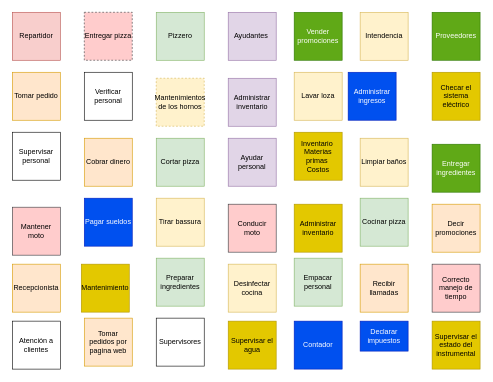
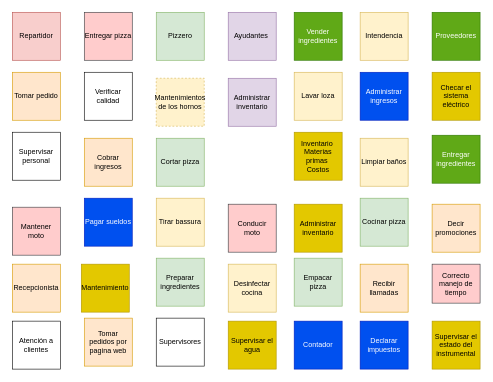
node "Entregar pizza": style dashed -> solid
node "Vender promociones": label "Vender promociones" -> "Vender ingredientes"
node "Verificar personal": label "Verificar personal" -> "Verificar calidad"
node "Administrar ingresos": moved (372, 96) -> (384, 96)
node "Cobrar dinero": label "Cobrar dinero" -> "Cobrar ingresos"
node "Ayudar personal": removed
node "Entregar ingredientes": moved (456, 168) -> (456, 159)
node "Empacar personal": label "Empacar personal" -> "Empacar pizza"
node "Correcto manejo de tiempo": size 48x48 -> 48x39
node "Declarar impuestos": size 48x30 -> 48x48
